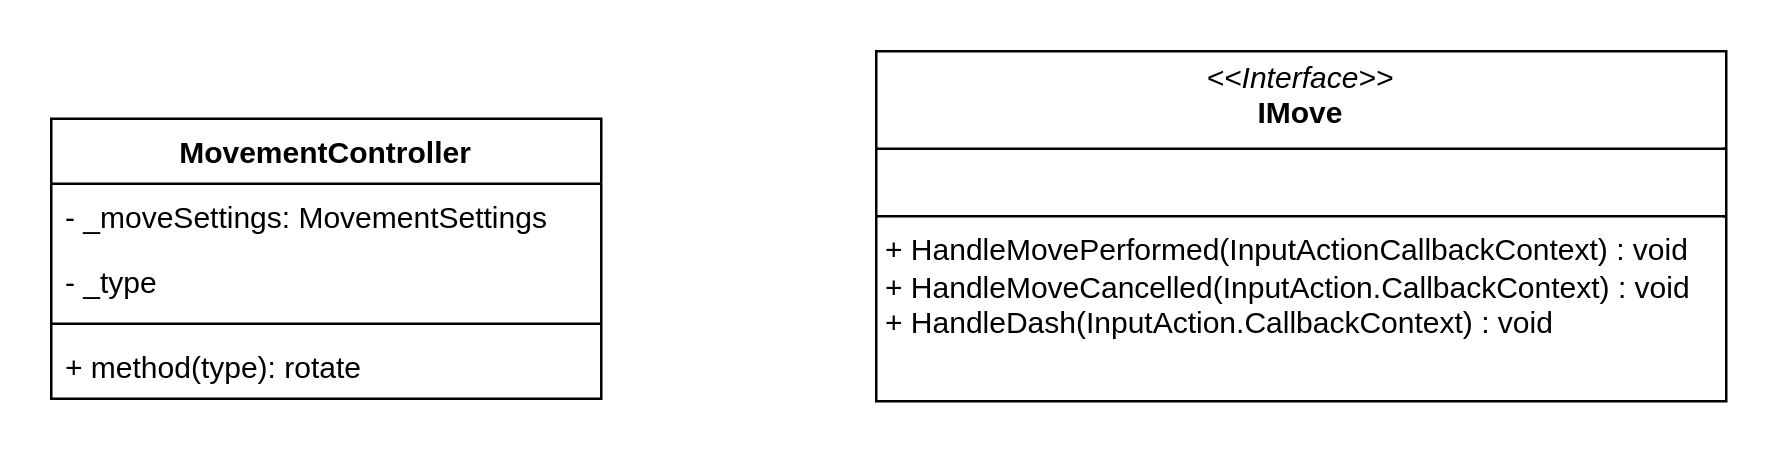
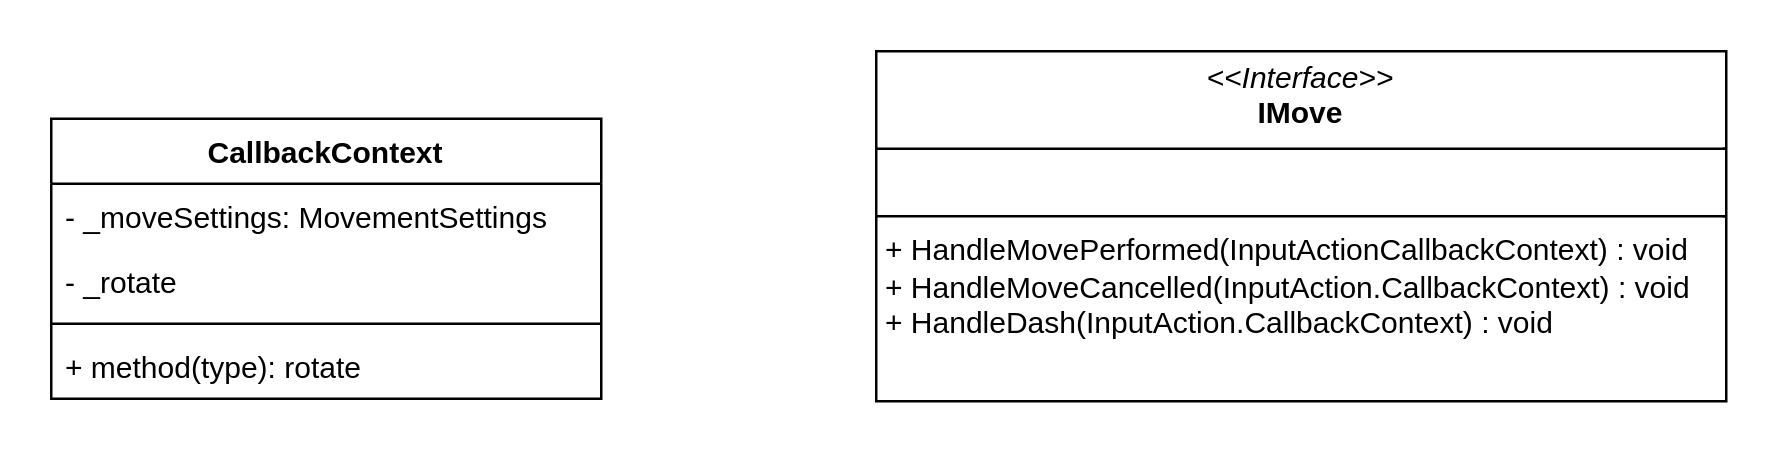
node "MovementController": label "MovementController" -> "CallbackContext"
node "- _type": label "- _type" -> "- _rotate"
